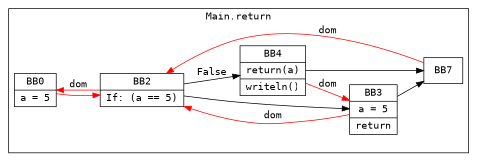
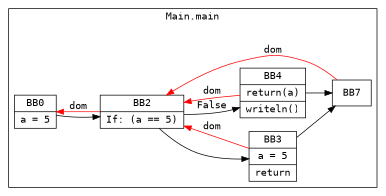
cluster "Main.return": label "Main.return" -> "Main.main"
edge "BB4" -> "BB3": now "BB4" -> "BB2"
edge "BB0" -> "BB2": color red -> black
